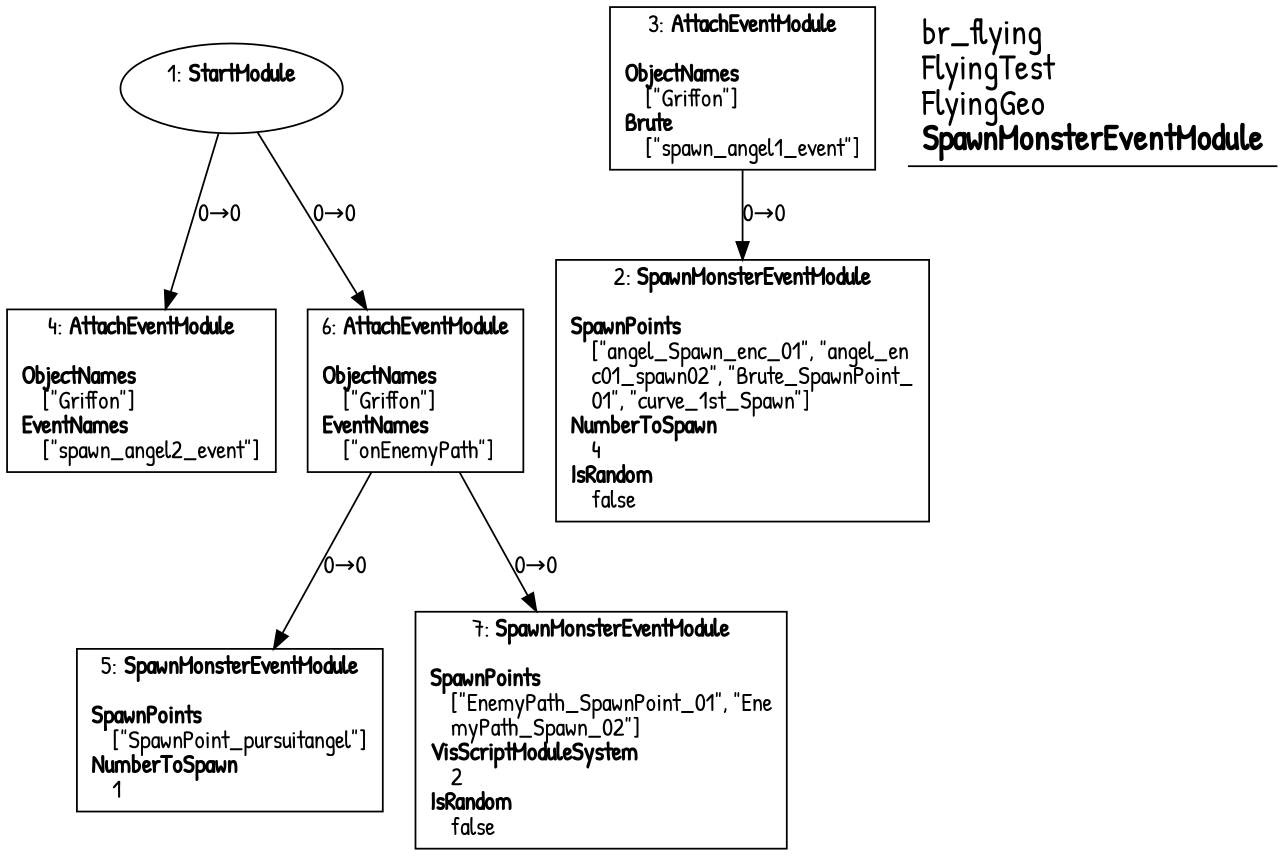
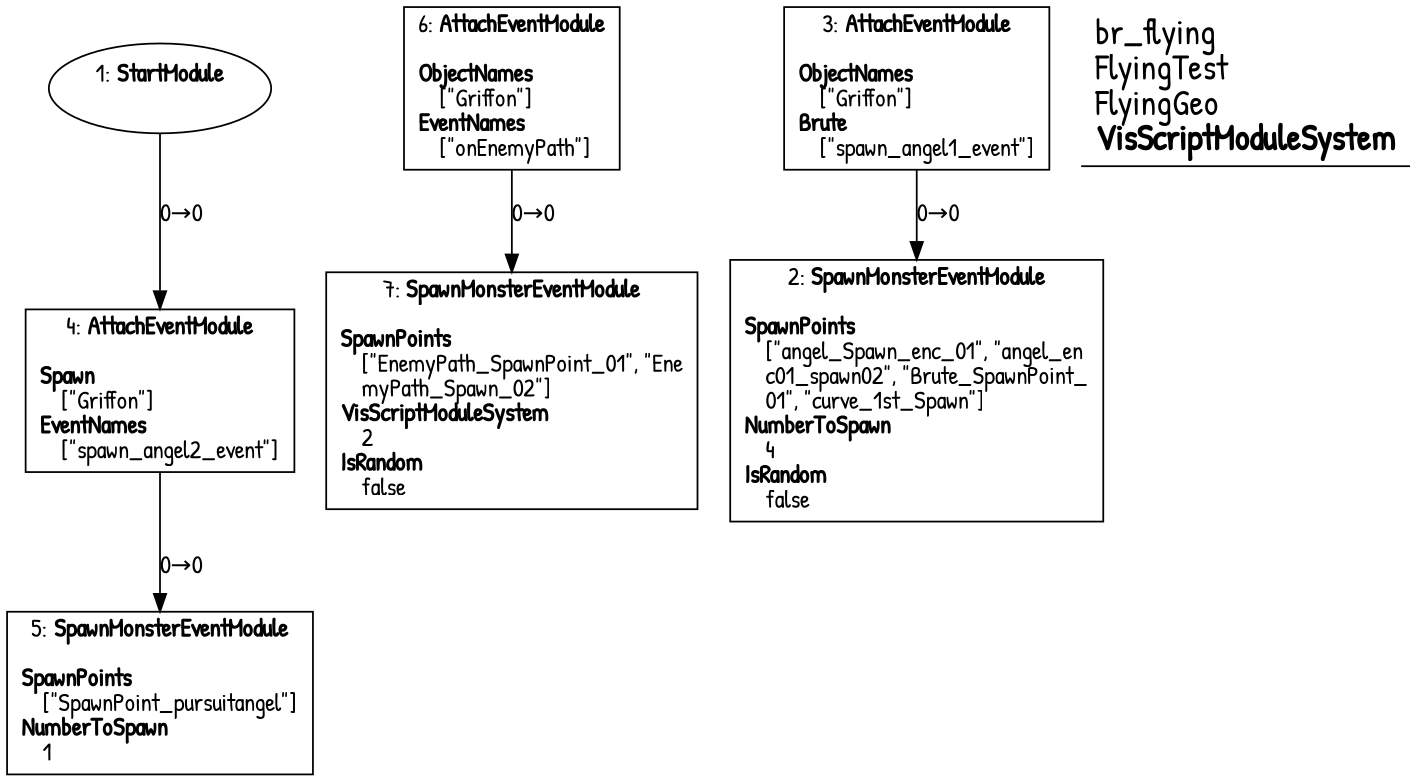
node "br_flying": text "SpawnMonsterEventModule" -> "VisScriptModuleSystem"
edge "1:" -> "6:": removed, label "0→0"
node "4:": text "ObjectNames" -> "Spawn"
edge "6:" -> "5:": now "4:" -> "5:"
